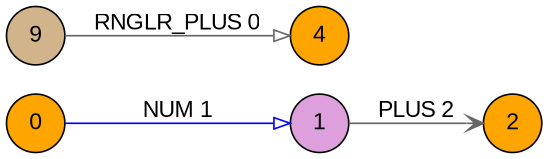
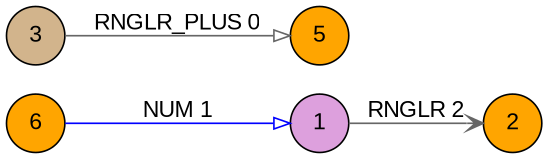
node "9": label "9" -> "3"
node "4": label "4" -> "5"
edge "1" -> "2": label "PLUS 2" -> "RNGLR 2"
node "0": label "0" -> "6"
